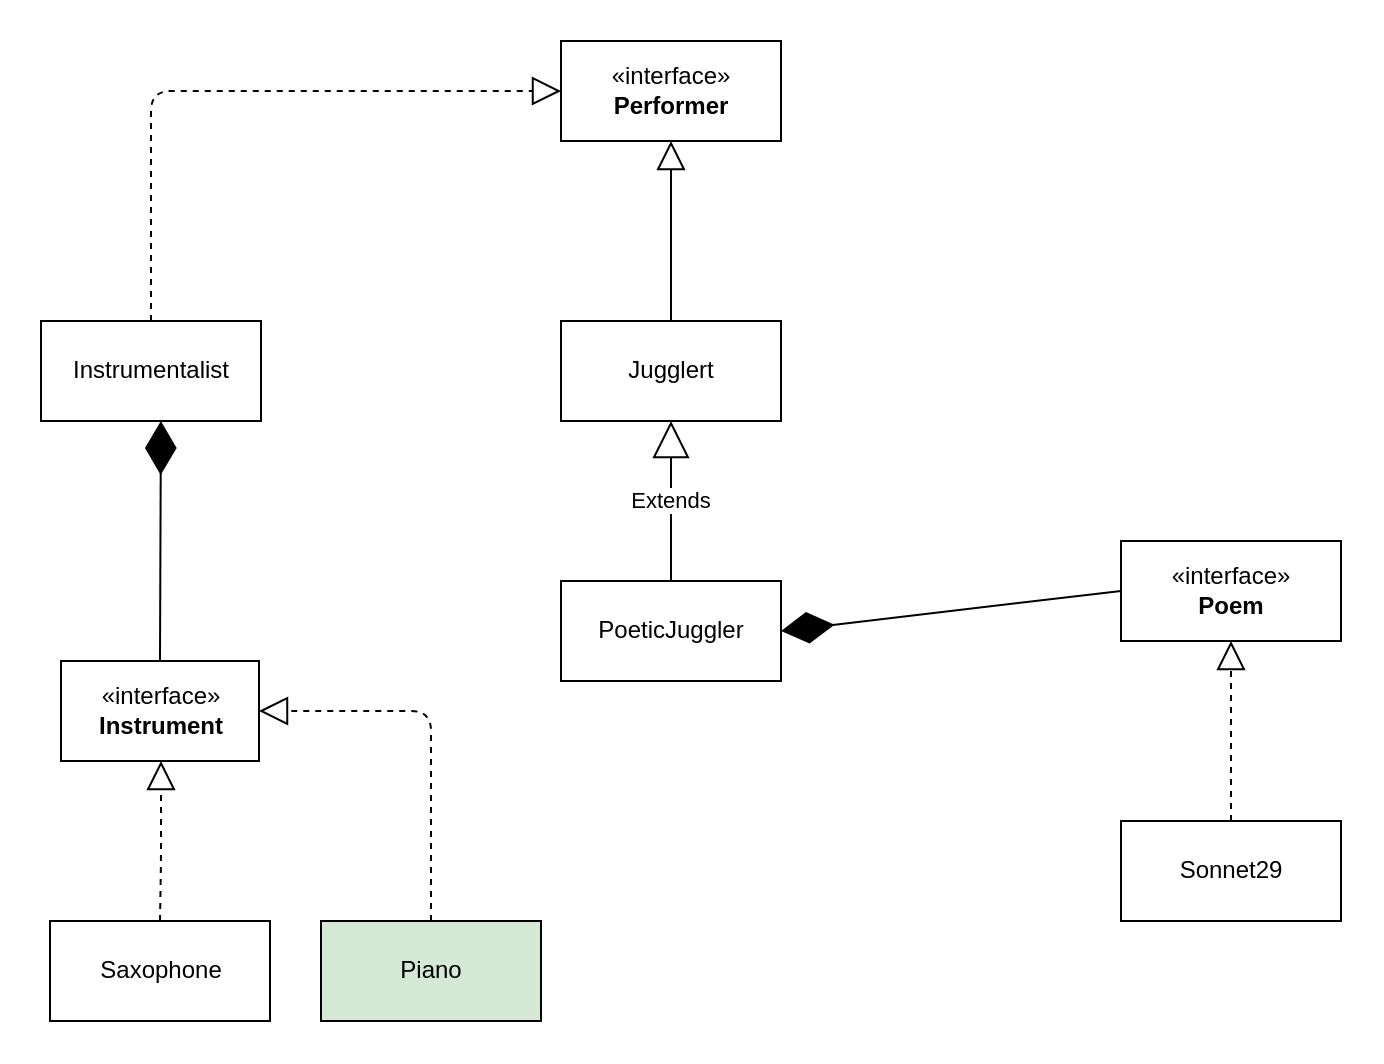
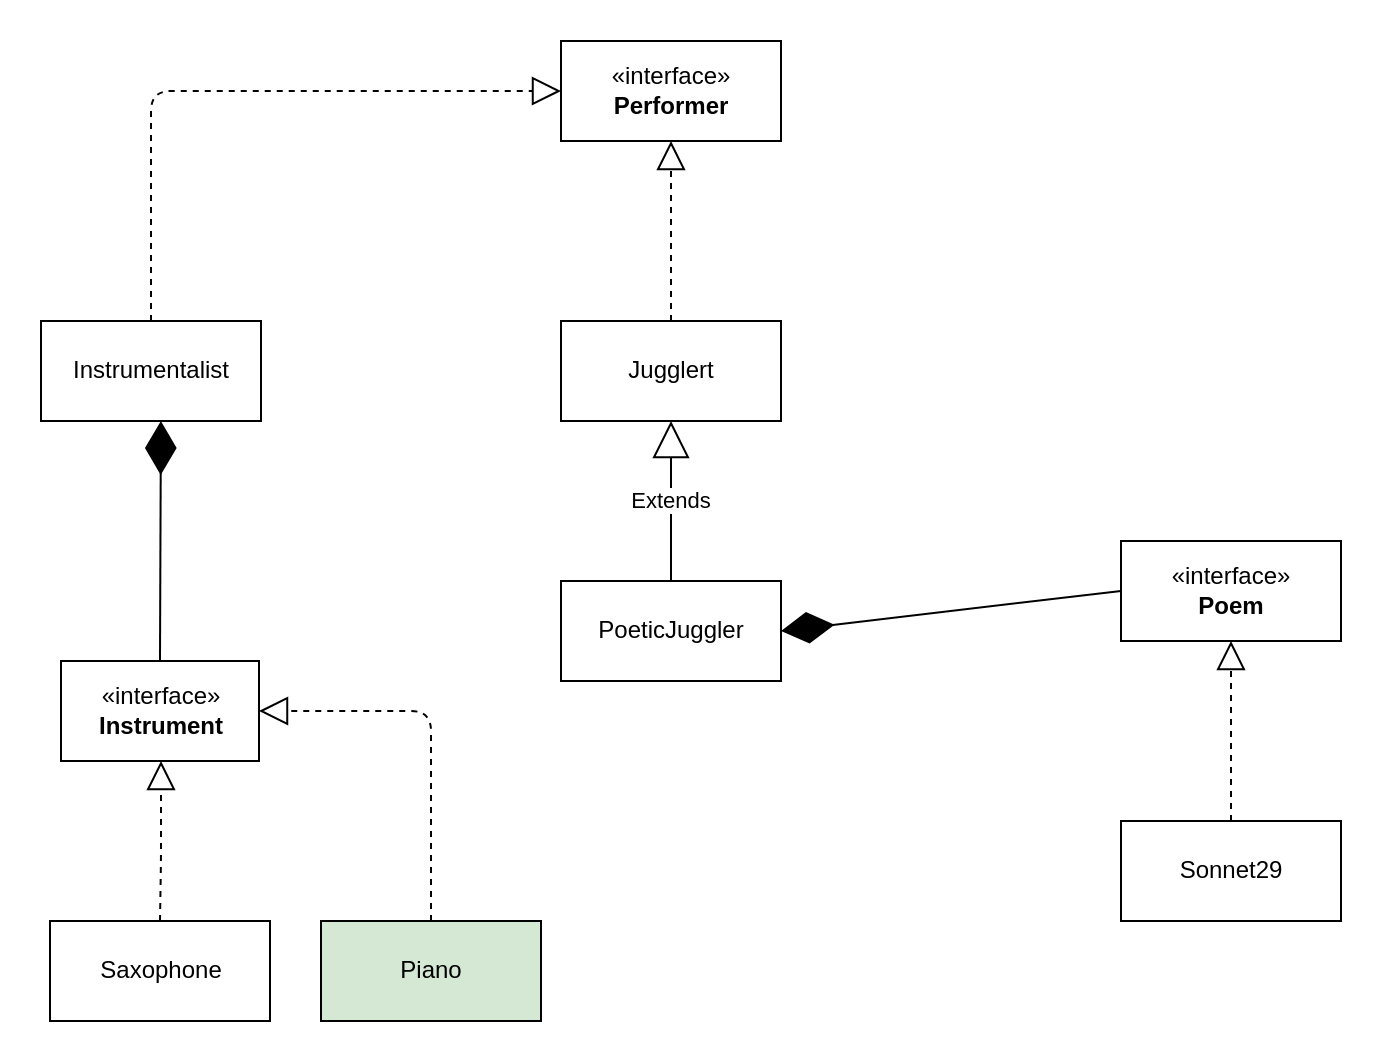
edge "Jugglert" -> "«interface» Performer": style solid -> dashed
